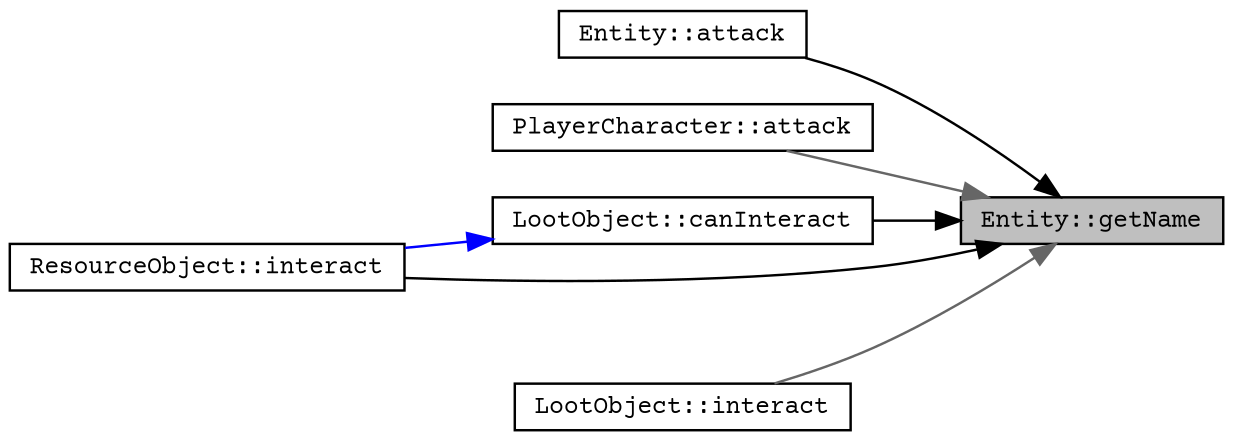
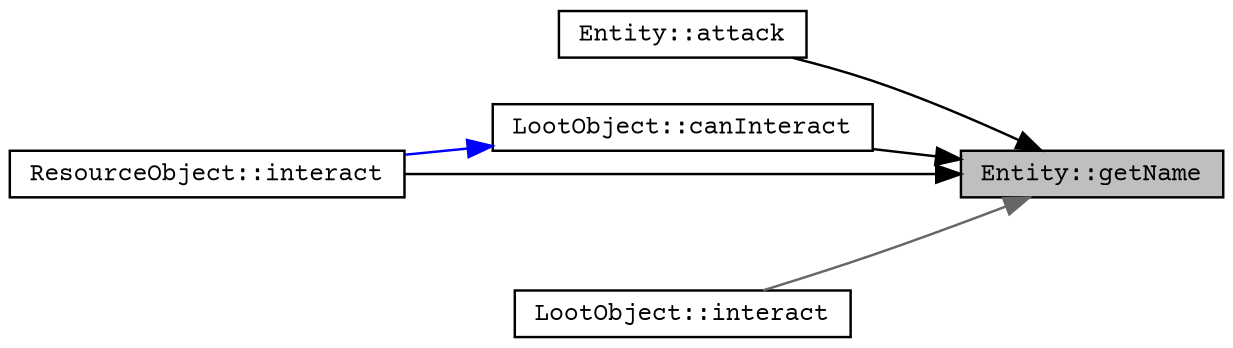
node "PlayerCharacter::attack": removed
